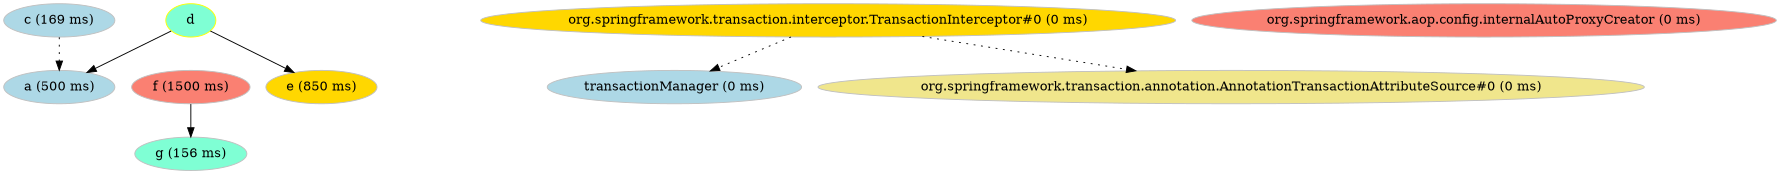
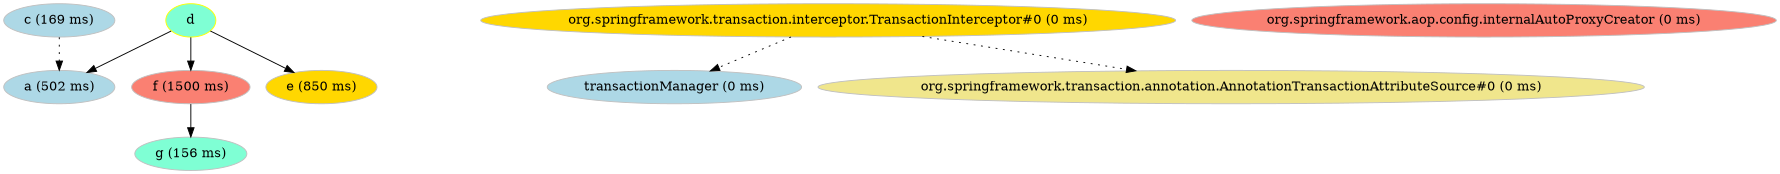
edge "d" -> "f (1500 ms)": added
node "a (500 ms)": label "a (500 ms)" -> "a (502 ms)"
